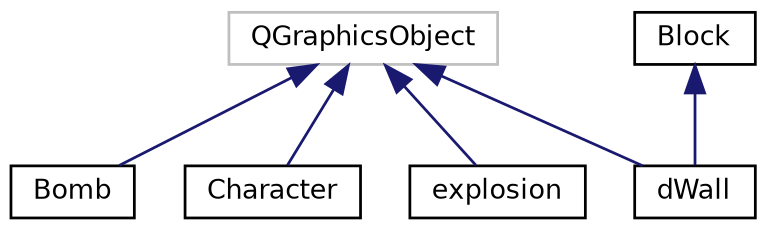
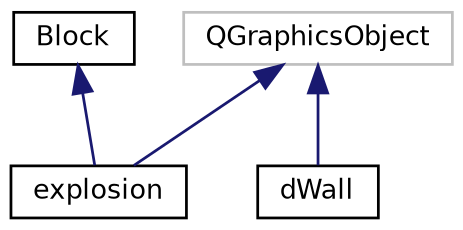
edge "dWall" -> "Block": now "explosion" -> "Block"
node "Bomb": removed
node "Character": removed
